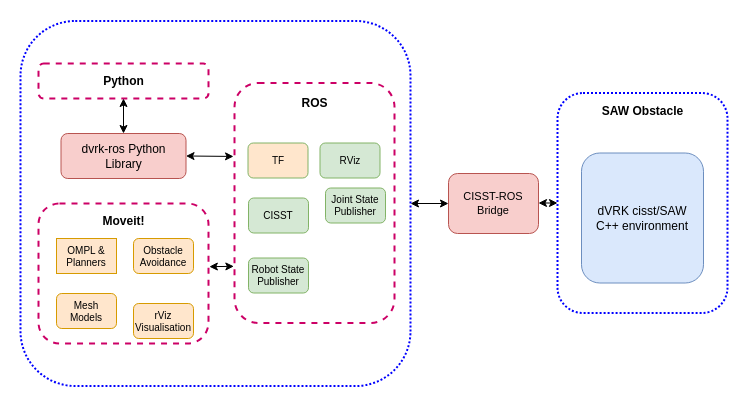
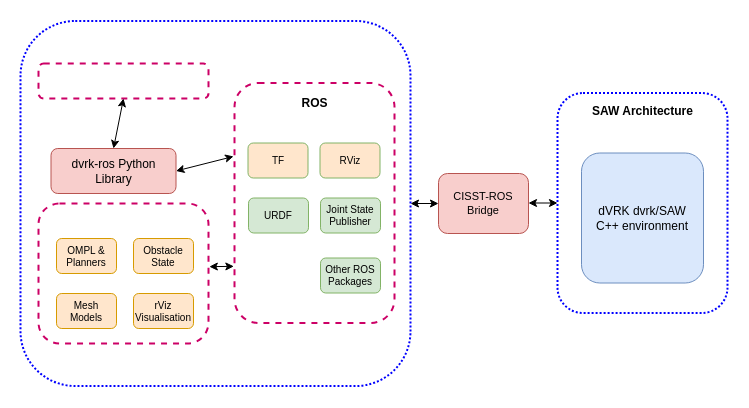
node "Python": removed
node "SAW Obstacle": label "SAW Obstacle" -> "SAW Architecture"
node "dvrk-ros Python Library": moved (124, 156) -> (114, 171)
node "RViz": fillcolor #d5e8d4 -> #ffe6cc
node "CISST-ROS Bridge": moved (494, 204) -> (484, 204)
node "Joint State Publisher": moved (356, 206) -> (351, 216)
node "CISST": label "CISST" -> "URDF"
node "dVRK cisst/SAW C++ environment": label "dVRK cisst/SAW C++ environment" -> "dVRK dvrk/SAW C++ environment"
node "Moveit!": removed
node "OMPL & Planners": shape rectangle -> rounded rectangle
node "Obstacle Avoidance": label "Obstacle Avoidance" -> "Obstacle State"
node "Robot State Publisher": removed
node "Other ROS Packages": added
node "rViz Visualisation": moved (164, 321) -> (164, 311)
